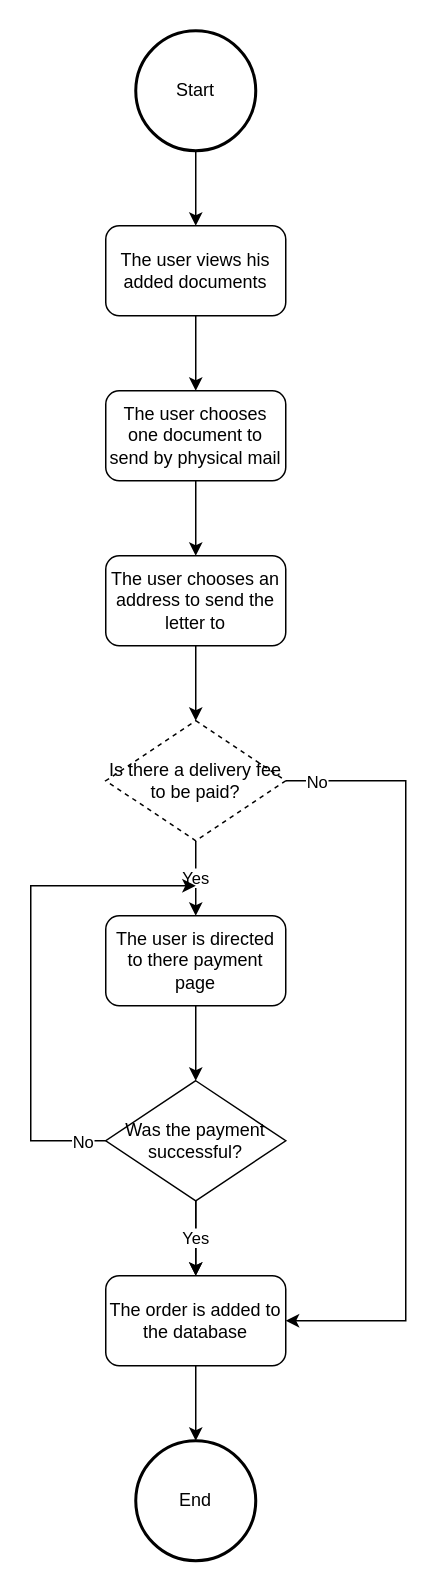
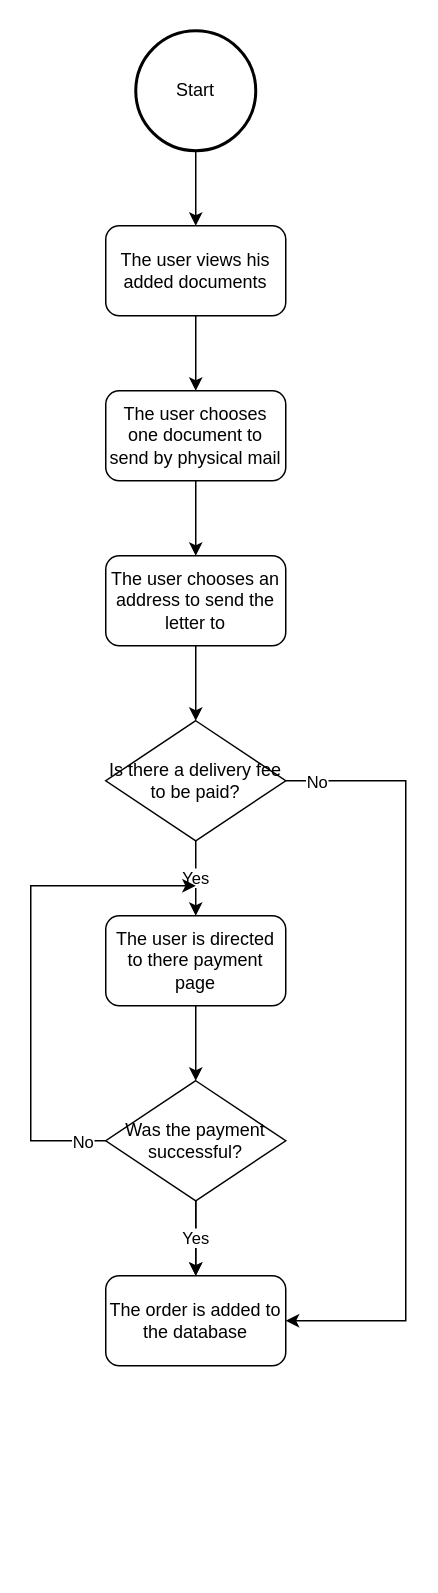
node "Is there a delivery fee to be paid?": style dashed -> solid
edge "The order is added to the database" -> "End": removed
node "End": removed
